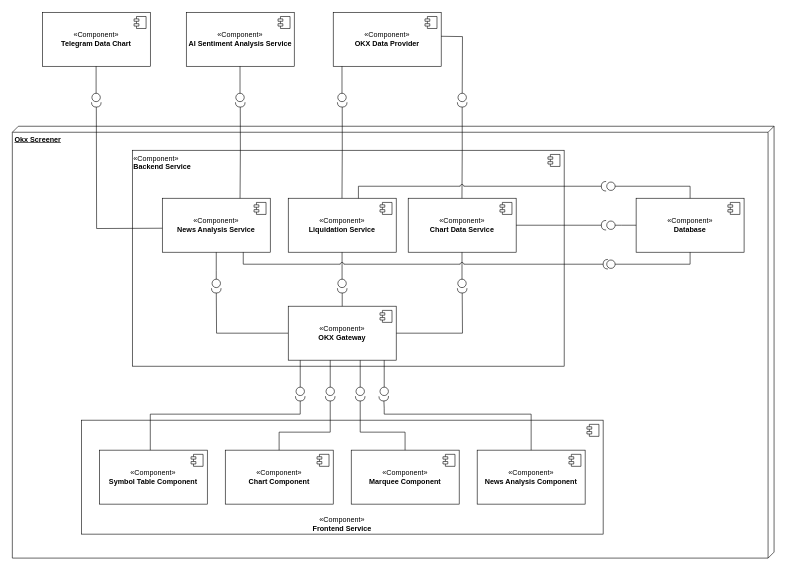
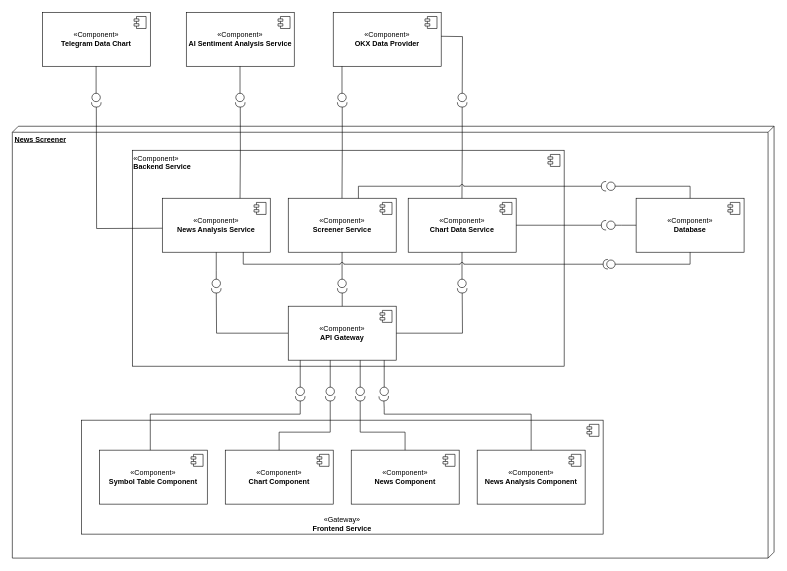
node "Okx Screener": label "Okx Screener" -> "News Screener"
node "«Component» Liquidation Service": label "«Component» Liquidation Service" -> "«Component» Screener Service"
node "«Component» OKX Gateway": label "«Component» OKX Gateway" -> "«Component» API Gateway"
node "«Component» Marquee Component": label "«Component» Marquee Component" -> "«Component» News Component"
node "«Component» Frontend Service": label "«Component» Frontend Service" -> "«Gateway» Frontend Service"
